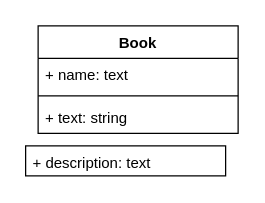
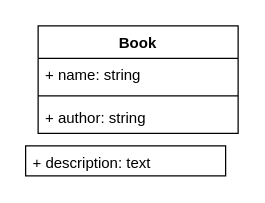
node "+ name: text": label "+ name: text" -> "+ name: string"
node "+ text: string": label "+ text: string" -> "+ author: string"
